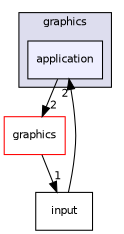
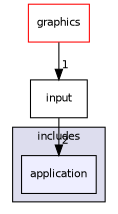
cluster "graphics": label "graphics" -> "includes"
edge "application" -> "graphics": removed
